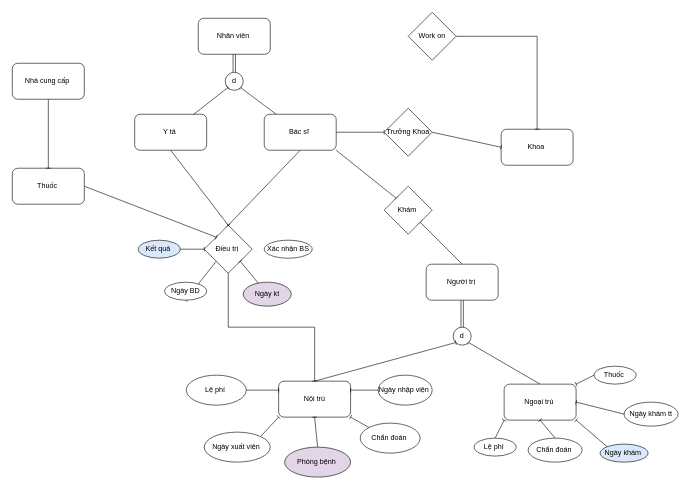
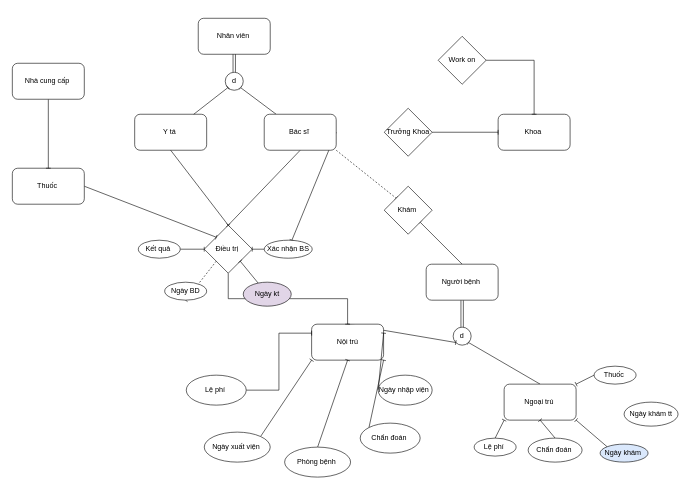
node "Work on": moved (432, 36) -> (462, 60)
edge "Bác sĩ" -> "Trưởng Khoa": now "Bác sĩ" -> "Xác nhận BS"
node "Khoa": moved (537, 147) -> (534, 132)
edge "Bác sĩ" -> "Khám": style solid -> dashed
node "Kết quả": fillcolor #dae8fc -> #ffffff
edge "Xác nhận BS" -> "Điều trị": added
edge "Điều trị" -> "Ngày BD": style solid -> dashed
node "Người trị": label "Người trị" -> "Người bệnh"
node "Nội trú": moved (315, 399) -> (348, 342)
edge "Ngày khám tt" -> "Ngoại trú": removed
node "Phòng bệnh": fillcolor #e1d5e7 -> #ffffff
